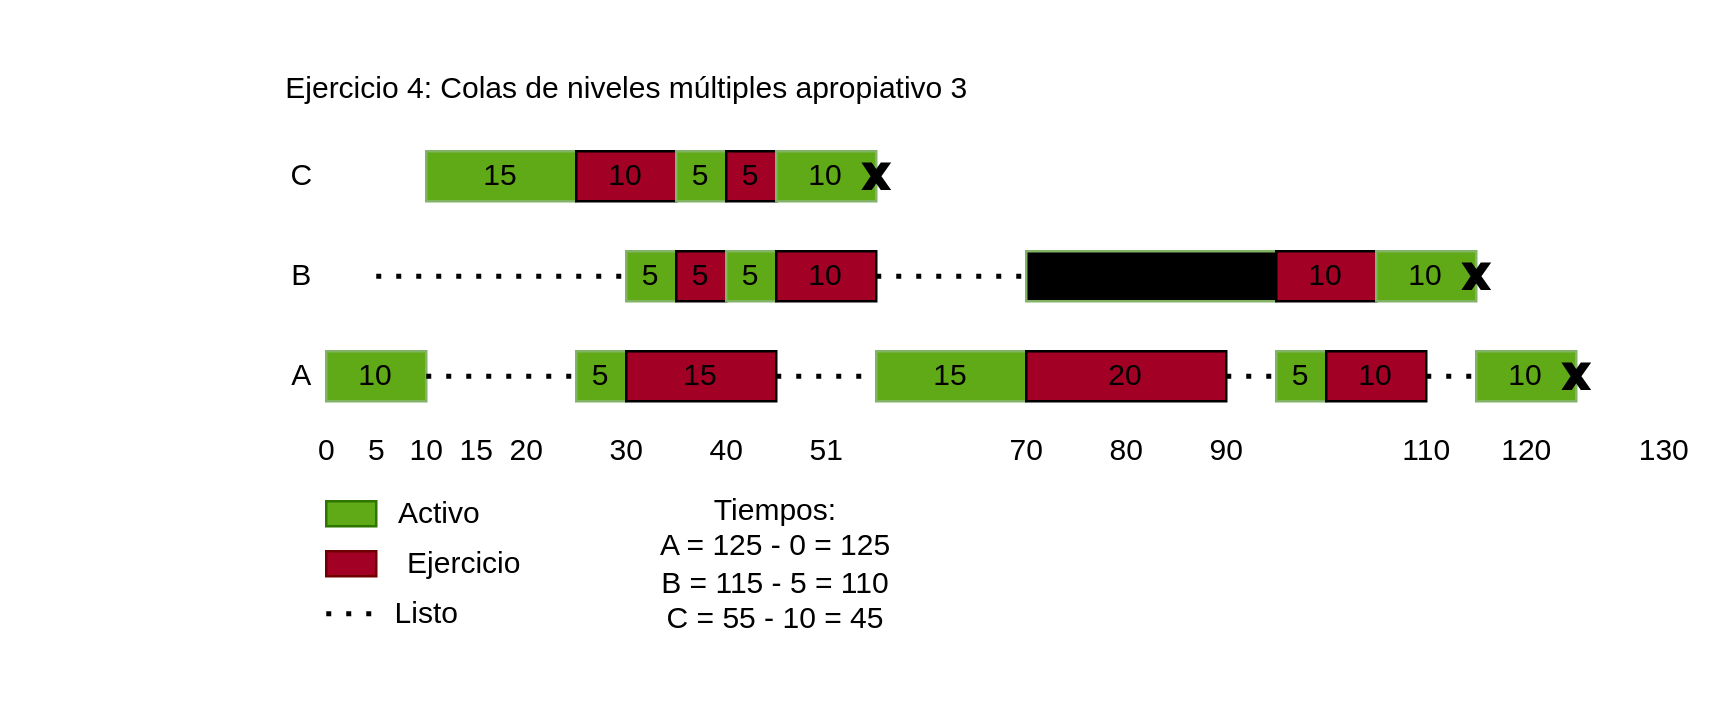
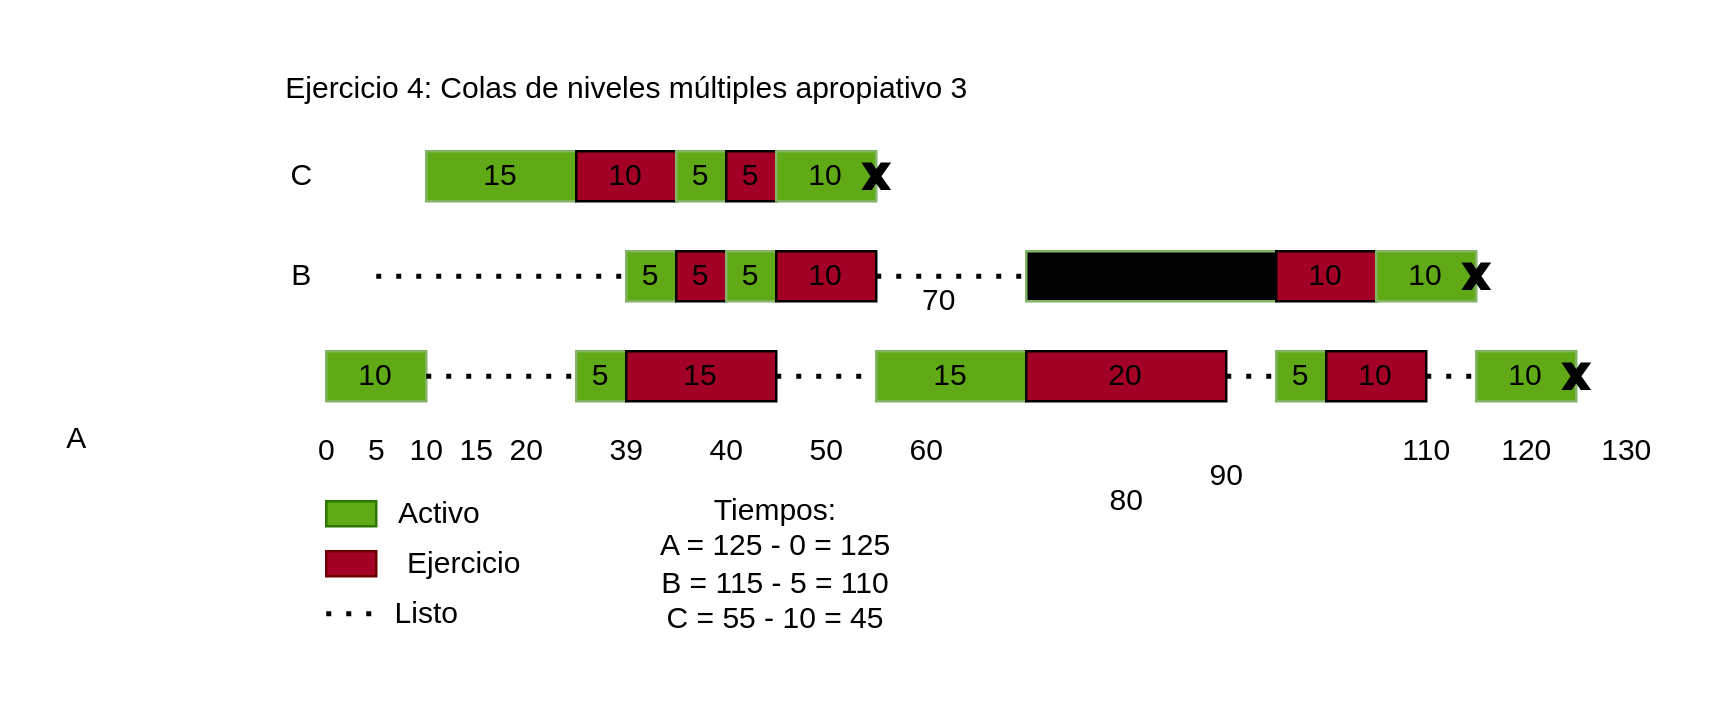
node "A": moved (301, 376) -> (76, 439)
node "30": label "30" -> "39"
node "51": label "51" -> "50"
node "60": added
node "70": moved (1026, 451) -> (939, 301)
node "80": moved (1126, 451) -> (1126, 501)
node "90": moved (1226, 451) -> (1226, 476)
node "130": moved (1664, 451) -> (1626, 451)
